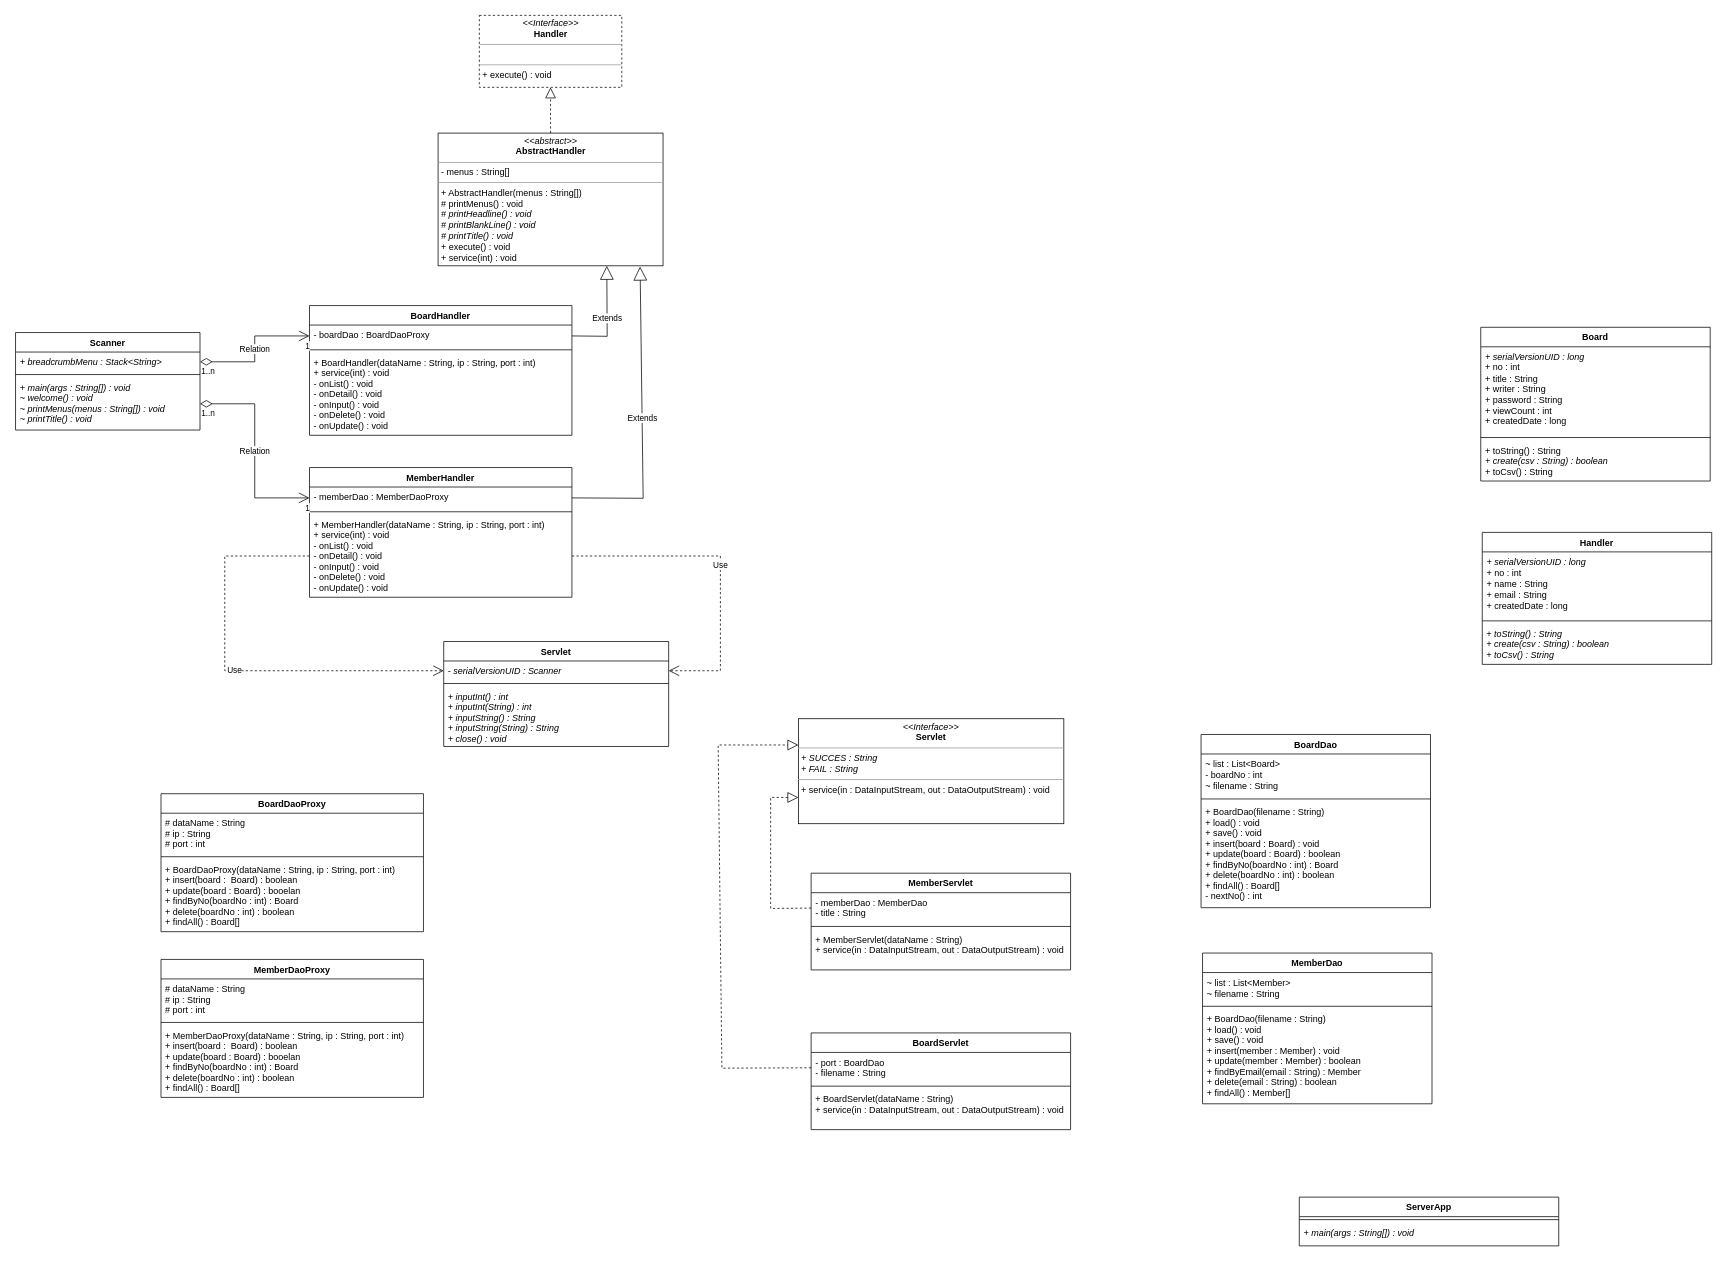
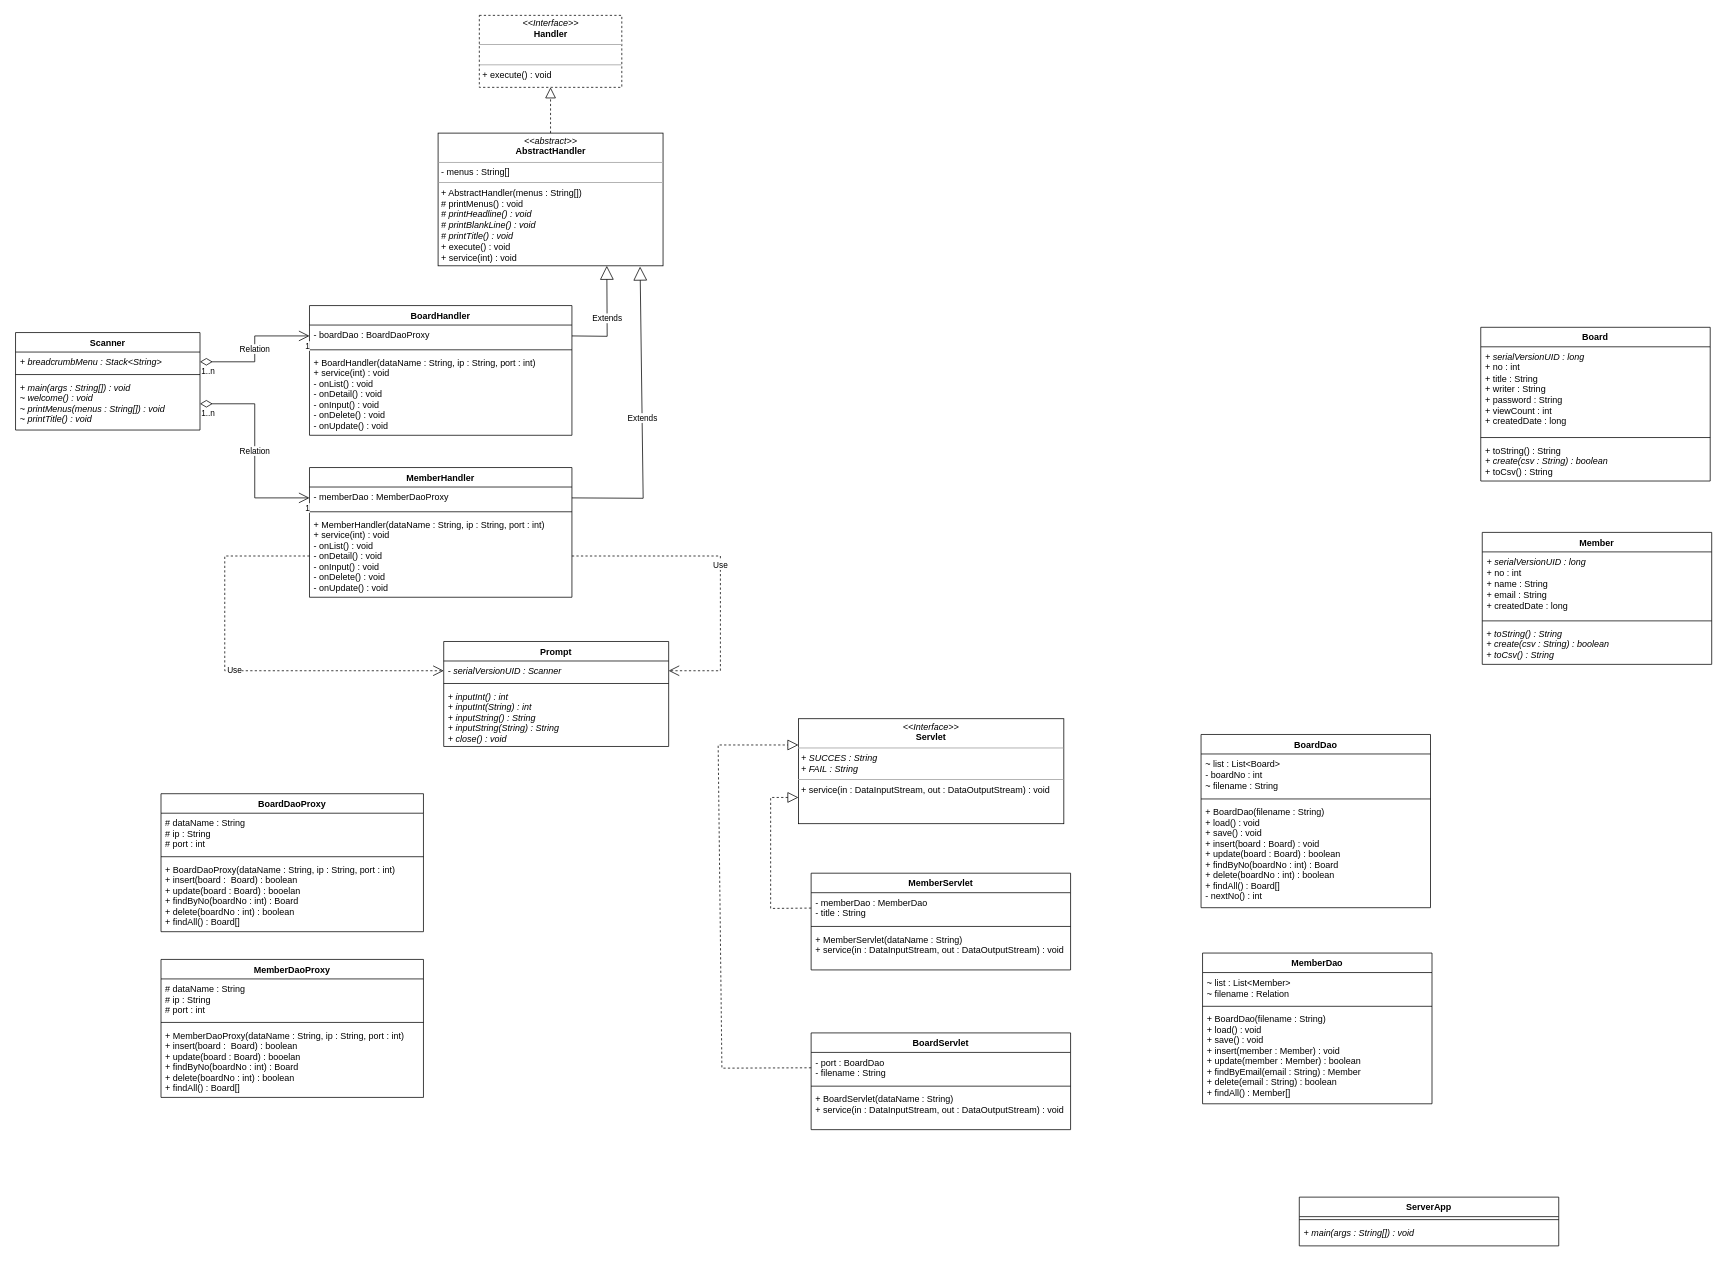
node "Handler": label "Handler" -> "Member"
node "Servlet": label "Servlet" -> "Prompt"
node "~ list : List<Member> ~ filename : String": label "~ list : List<Member> ~ filename : String" -> "~ list : List<Member> ~ filename : Relation"
